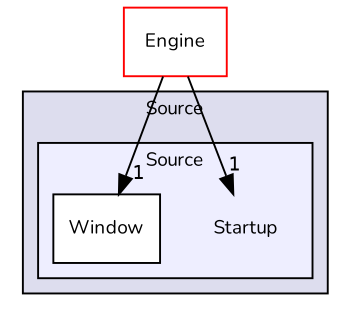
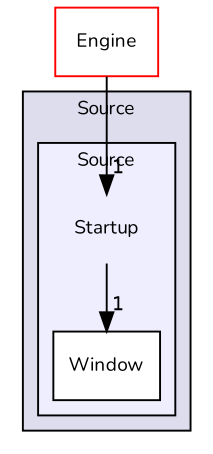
edge "Engine" -> "Window": now "Startup" -> "Window"
